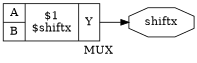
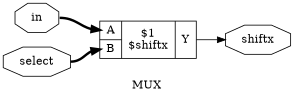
node "in": added
node "select": added
